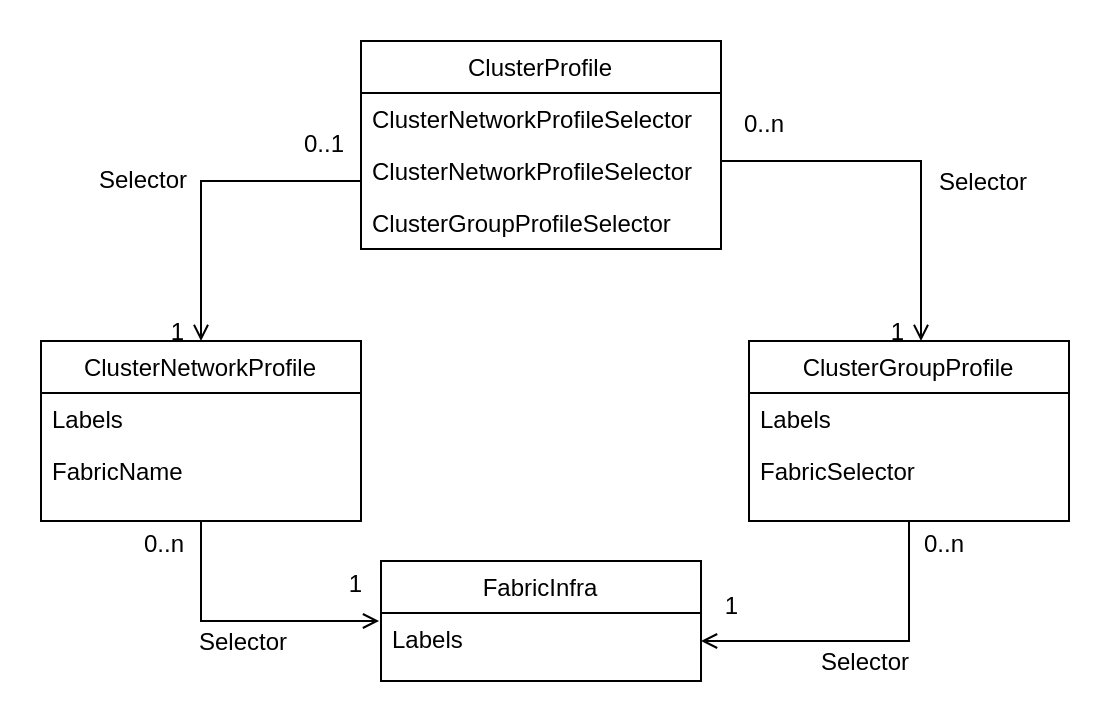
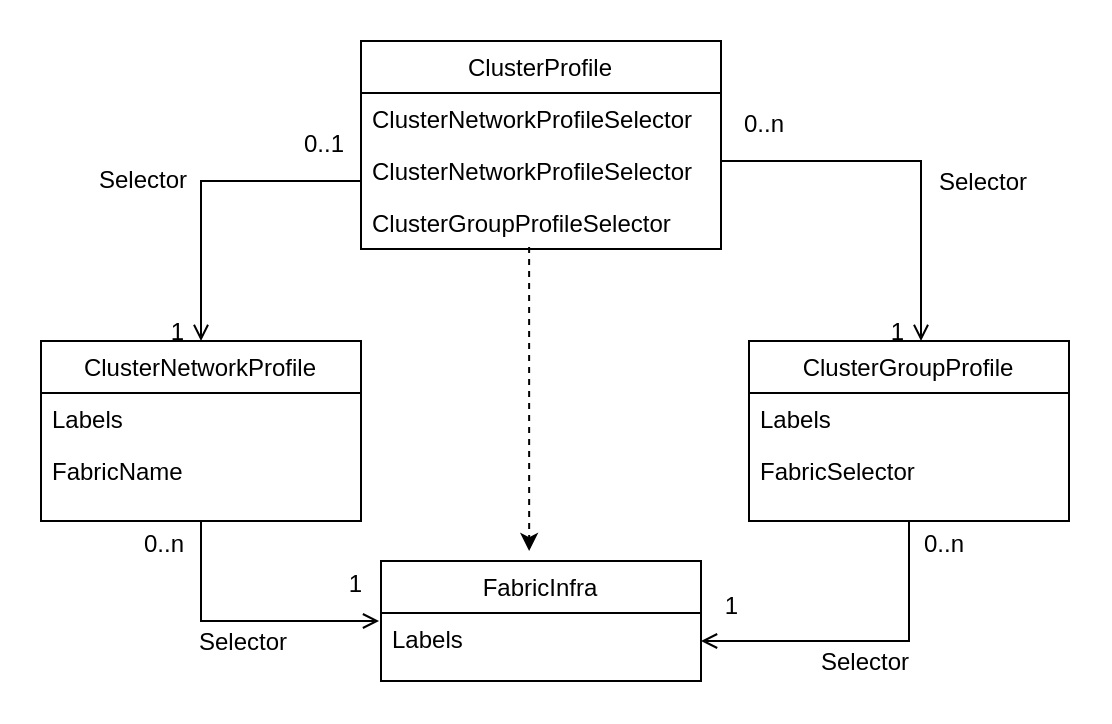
edge "ClusterGroupProfileSelector" -> "FabricInfra": added
